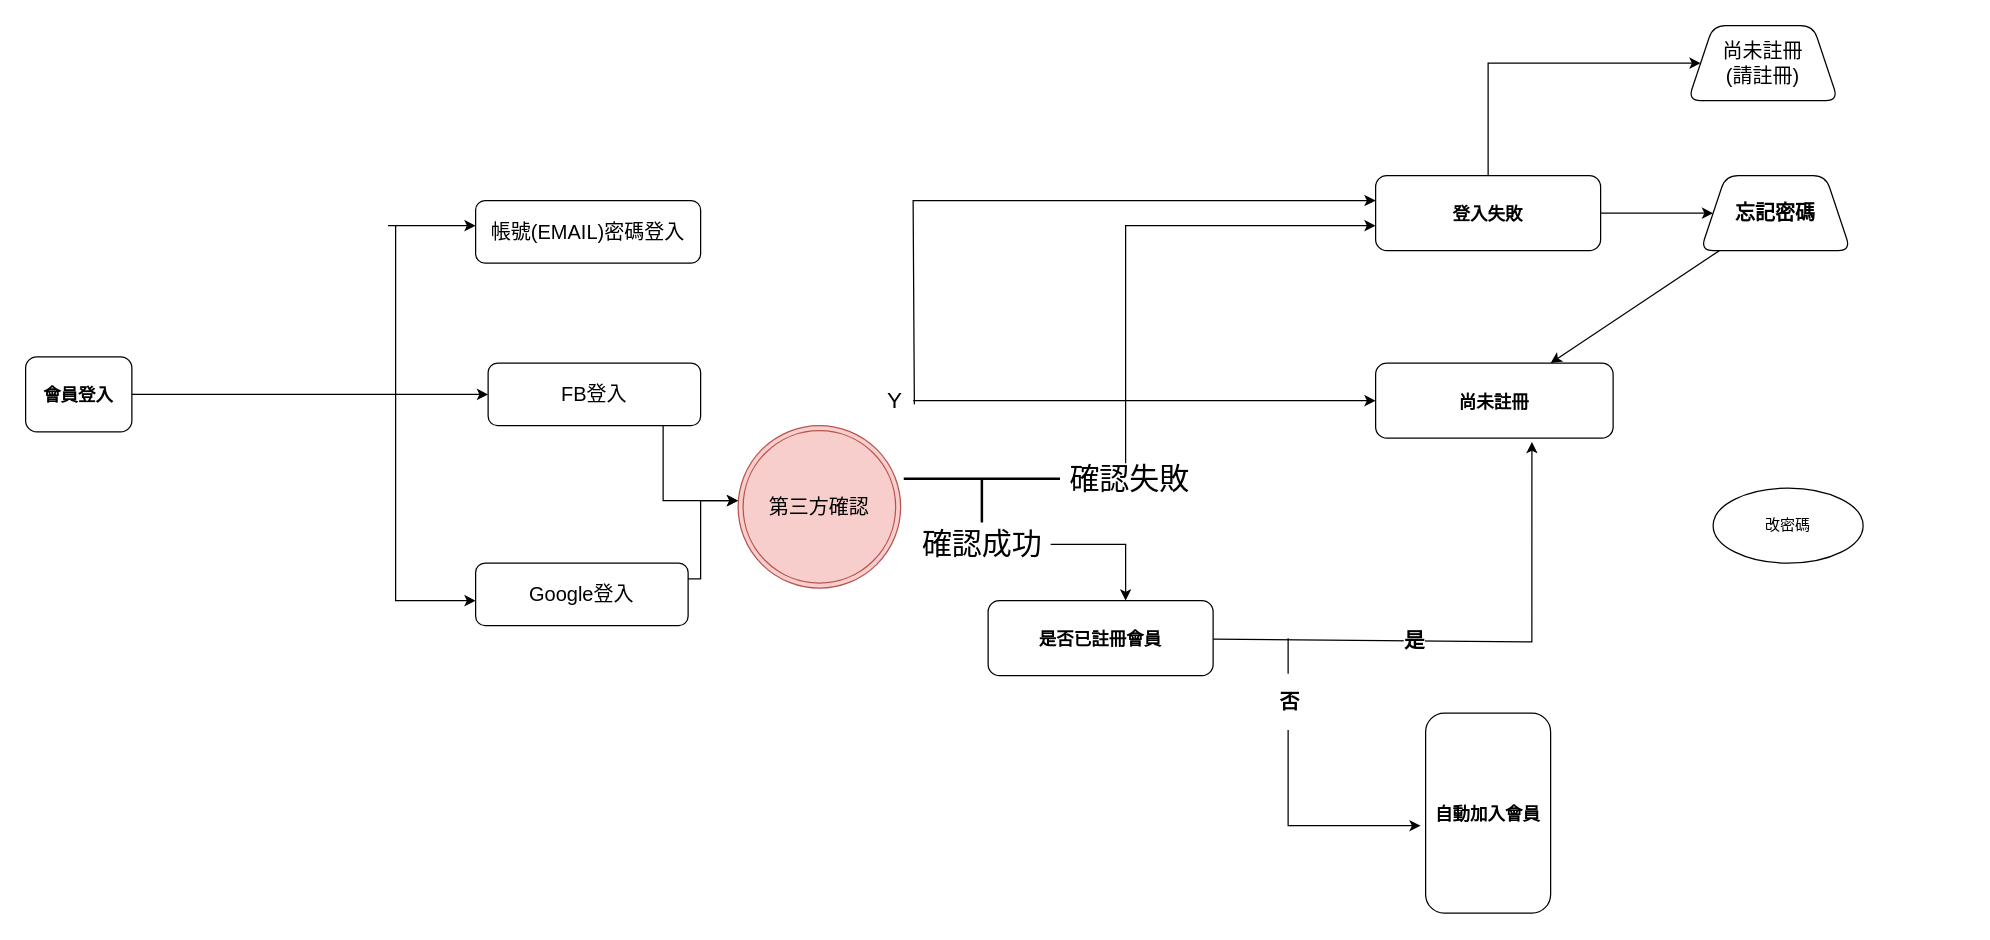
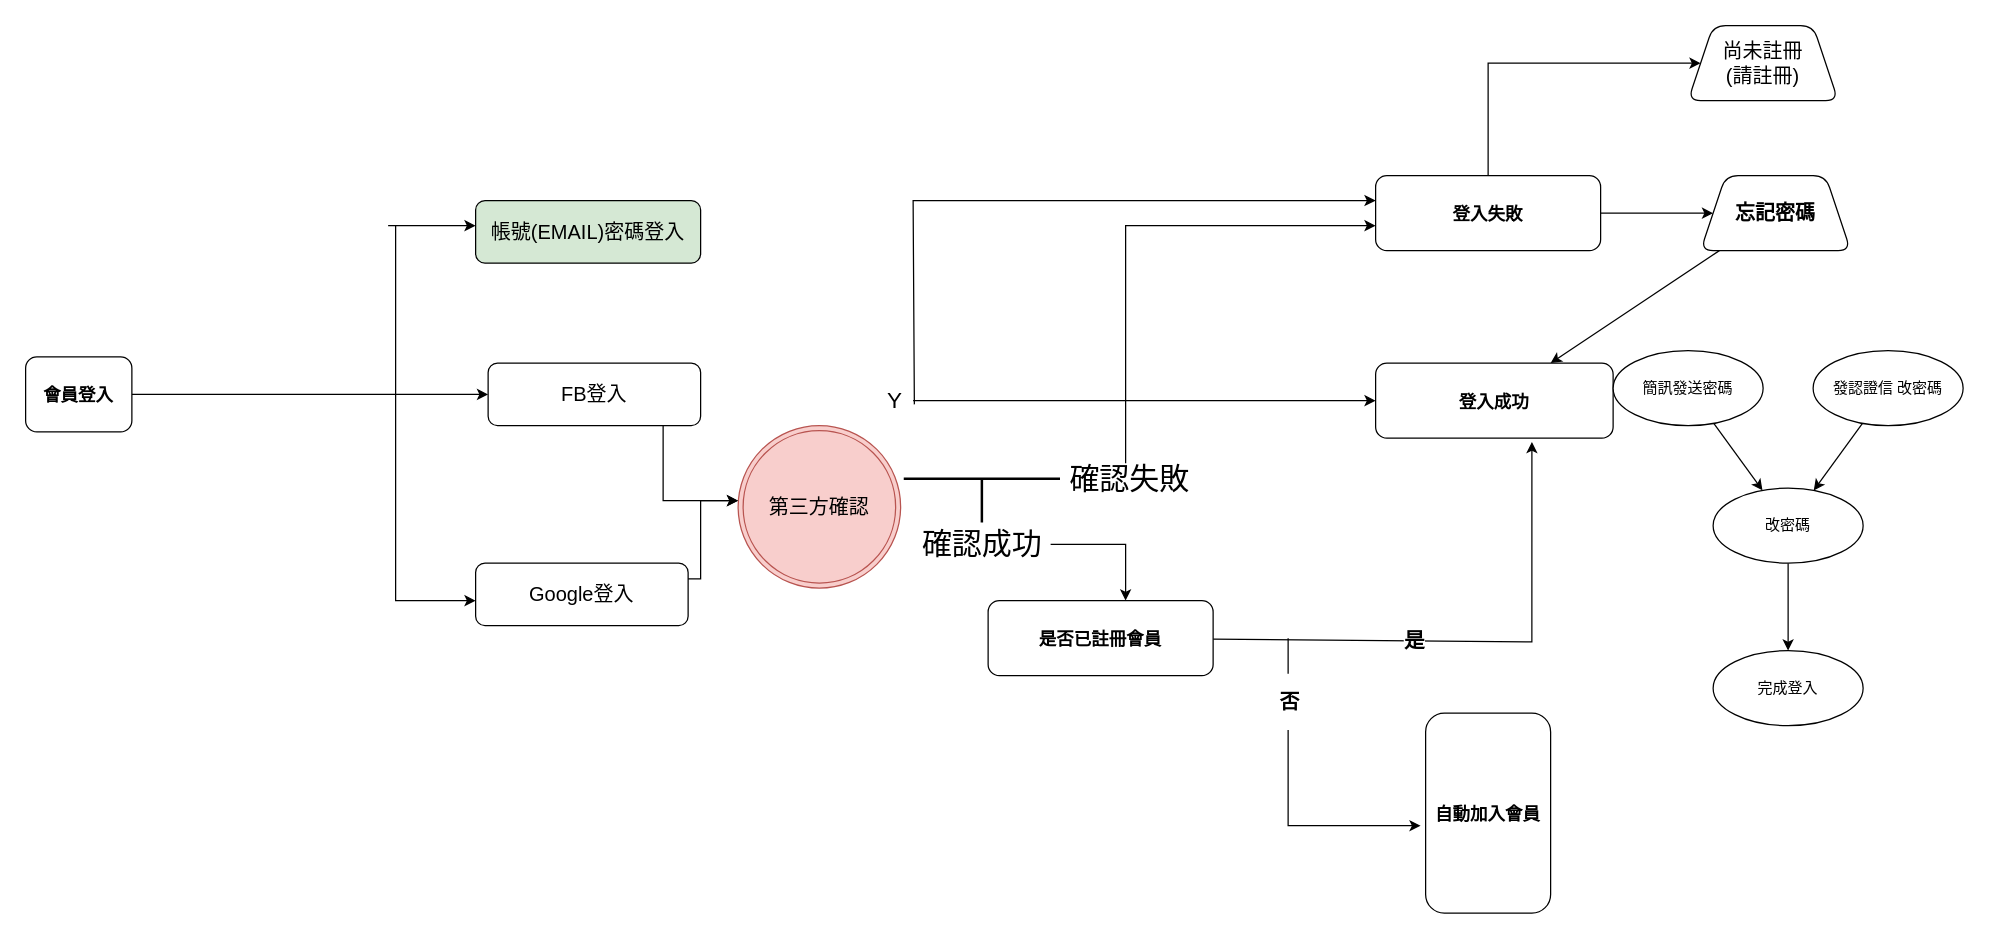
node "帳號(EMAIL)密碼登入": fillcolor #ffffff -> #d5e8d4
node "簡訊發送密碼": added
node "發認證信 改密碼": added
node "尚未註冊": label "尚未註冊" -> "登入成功"
edge "簡訊發送密碼" -> "改密碼": added
edge "發認證信 改密碼" -> "改密碼": added
edge "改密碼" -> "完成登入": added
node "完成登入": added
